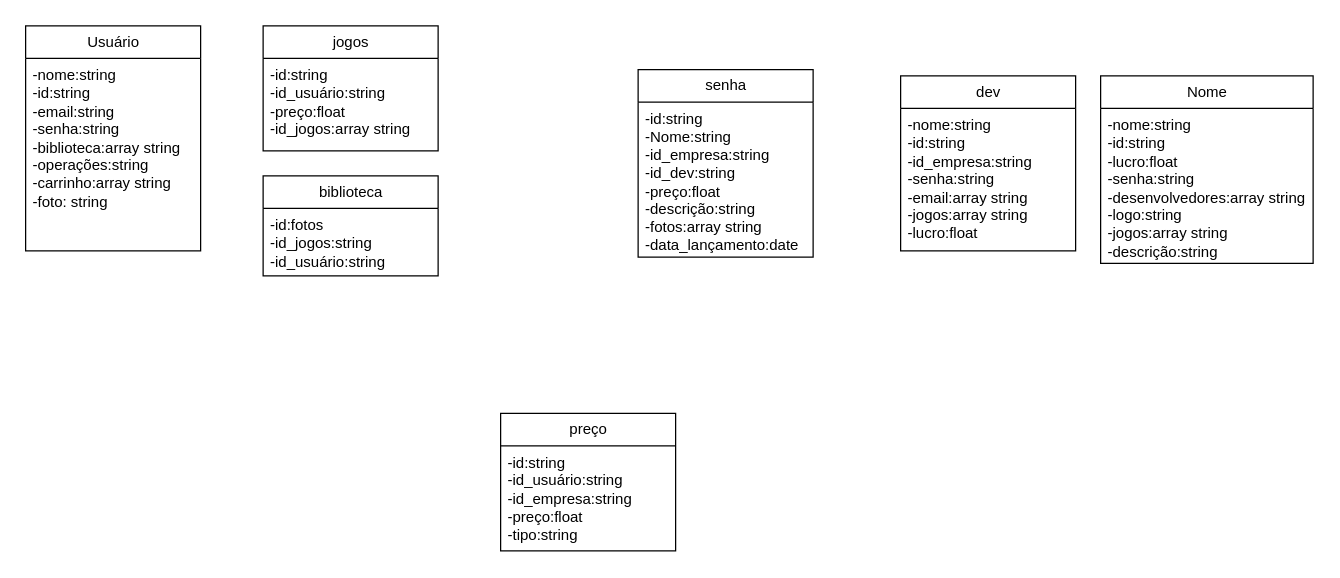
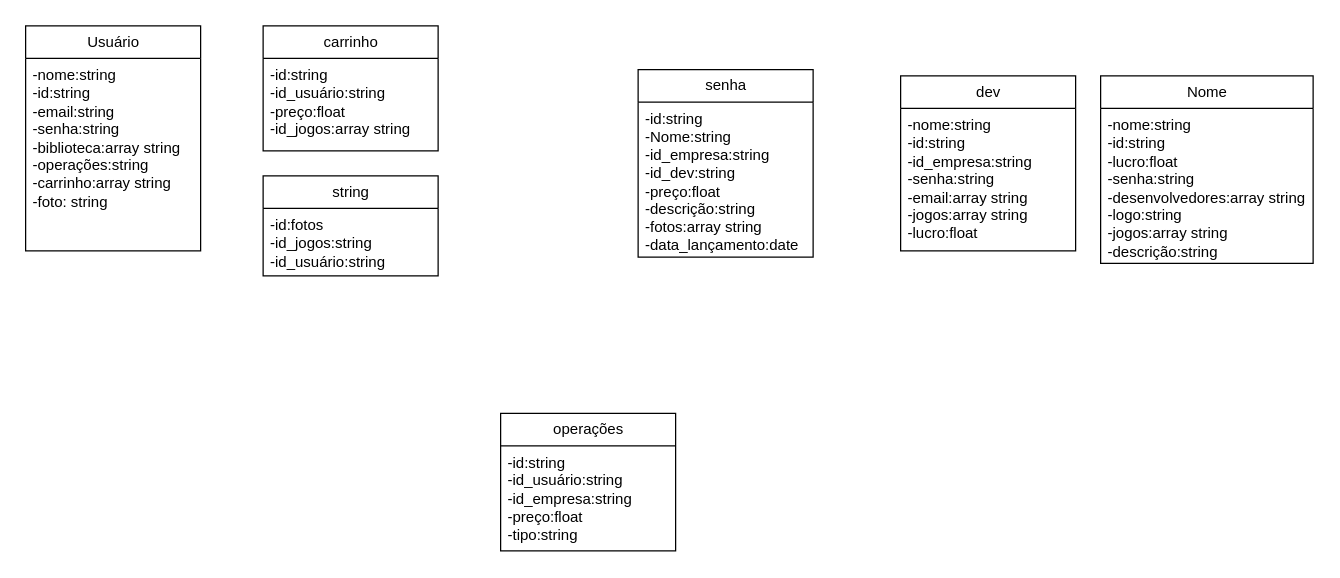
node "jogos": label "jogos" -> "carrinho"
node "biblioteca": label "biblioteca" -> "string"
node "preço": label "preço" -> "operações"
